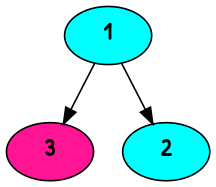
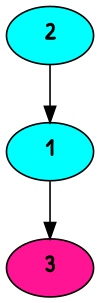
edge "1" -> "2": reversed
